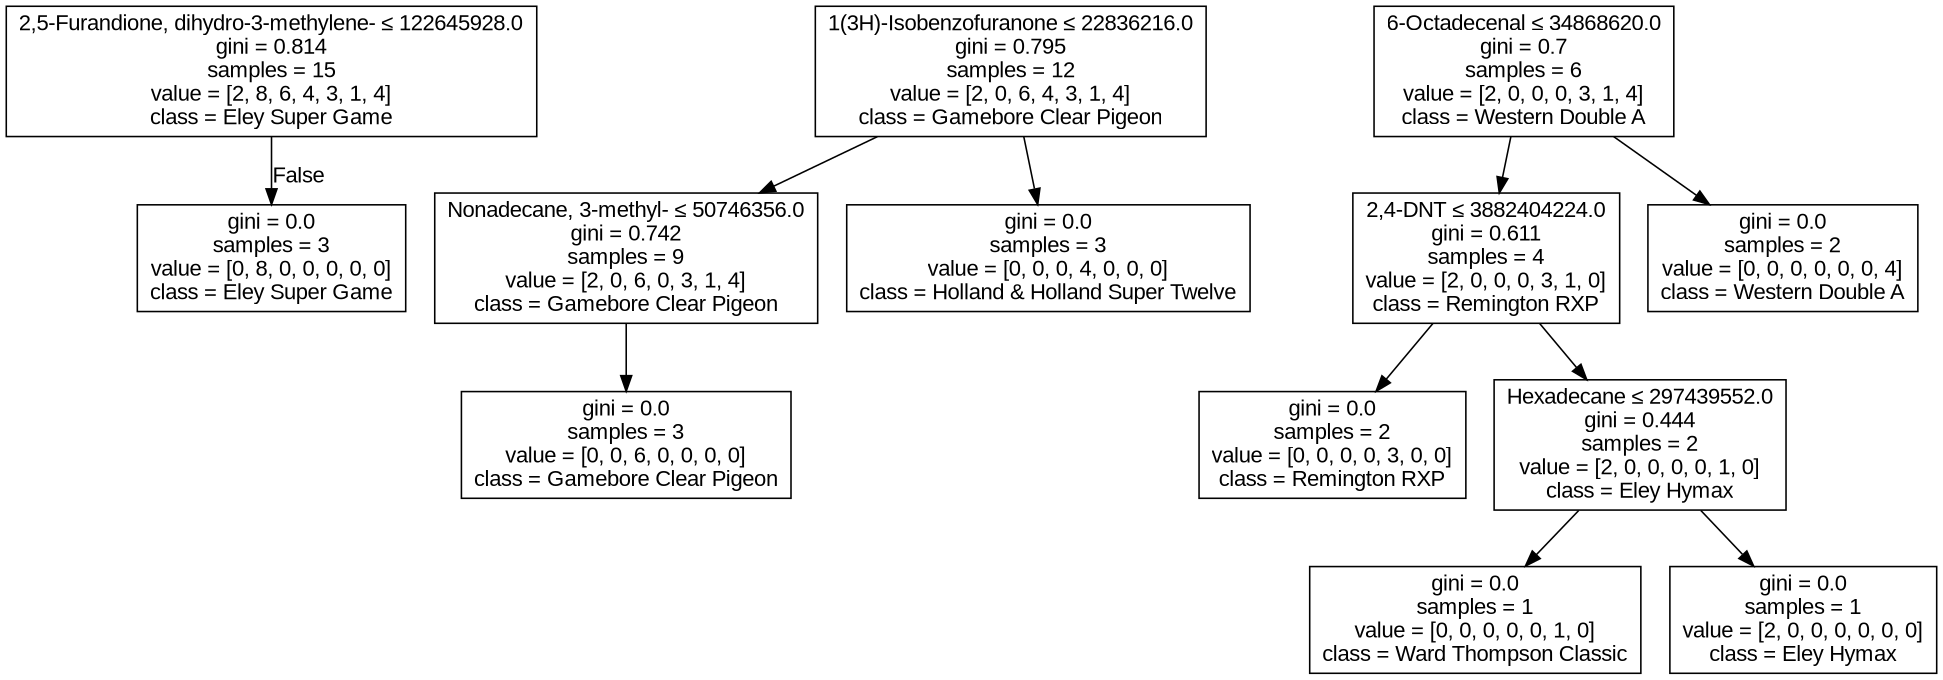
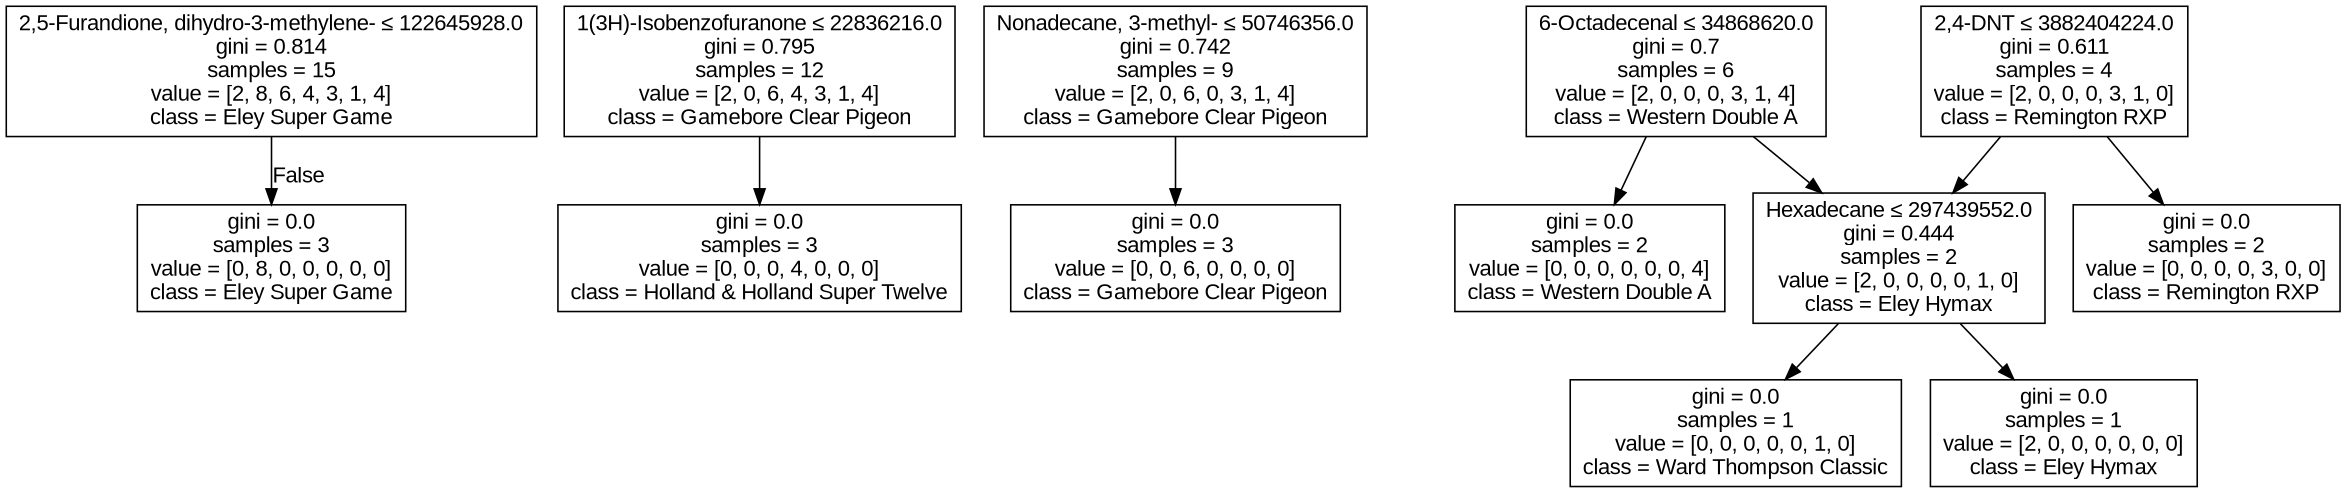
edge "6-Octadecenal ≤ 34868620.0" -> "2,4-DNT ≤ 3882404224.0": now "6-Octadecenal ≤ 34868620.0" -> "Hexadecane ≤ 297439552.0"
edge "1(3H)-Isobenzofuranone ≤ 22836216.0" -> "Nonadecane, 3-methyl- ≤ 50746356.0": removed
